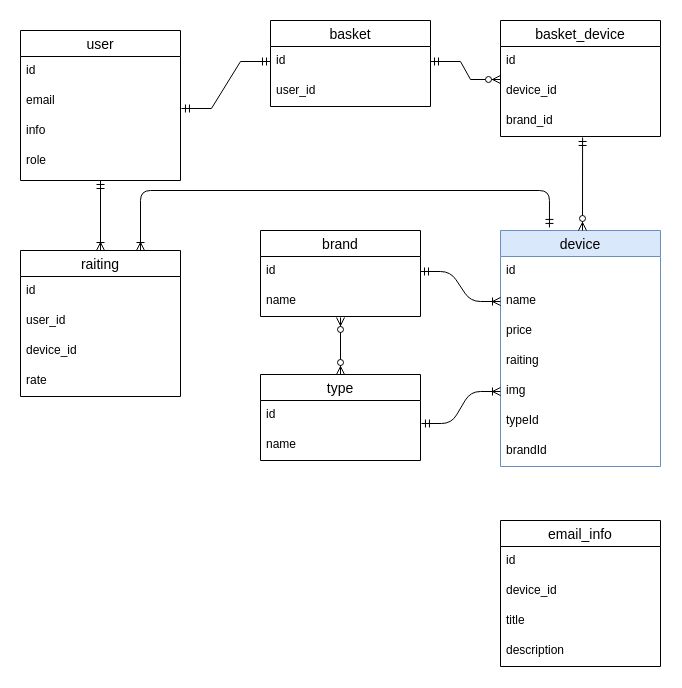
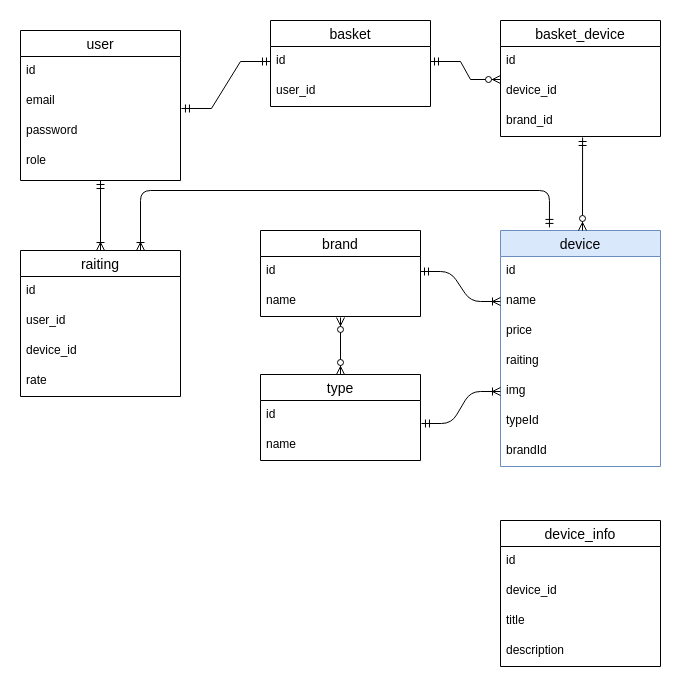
node "info": label "info" -> "password"
node "email_info": label "email_info" -> "device_info"
